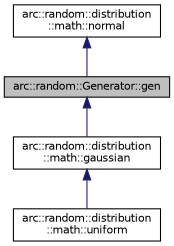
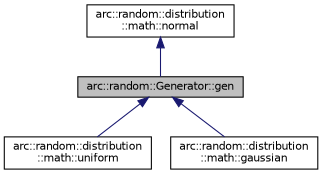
edge "arc::random::distribution ::math::uniform" -> "arc::random::distribution ::math::gaussian": now "arc::random::distribution ::math::uniform" -> "arc::random::Generator::gen"
